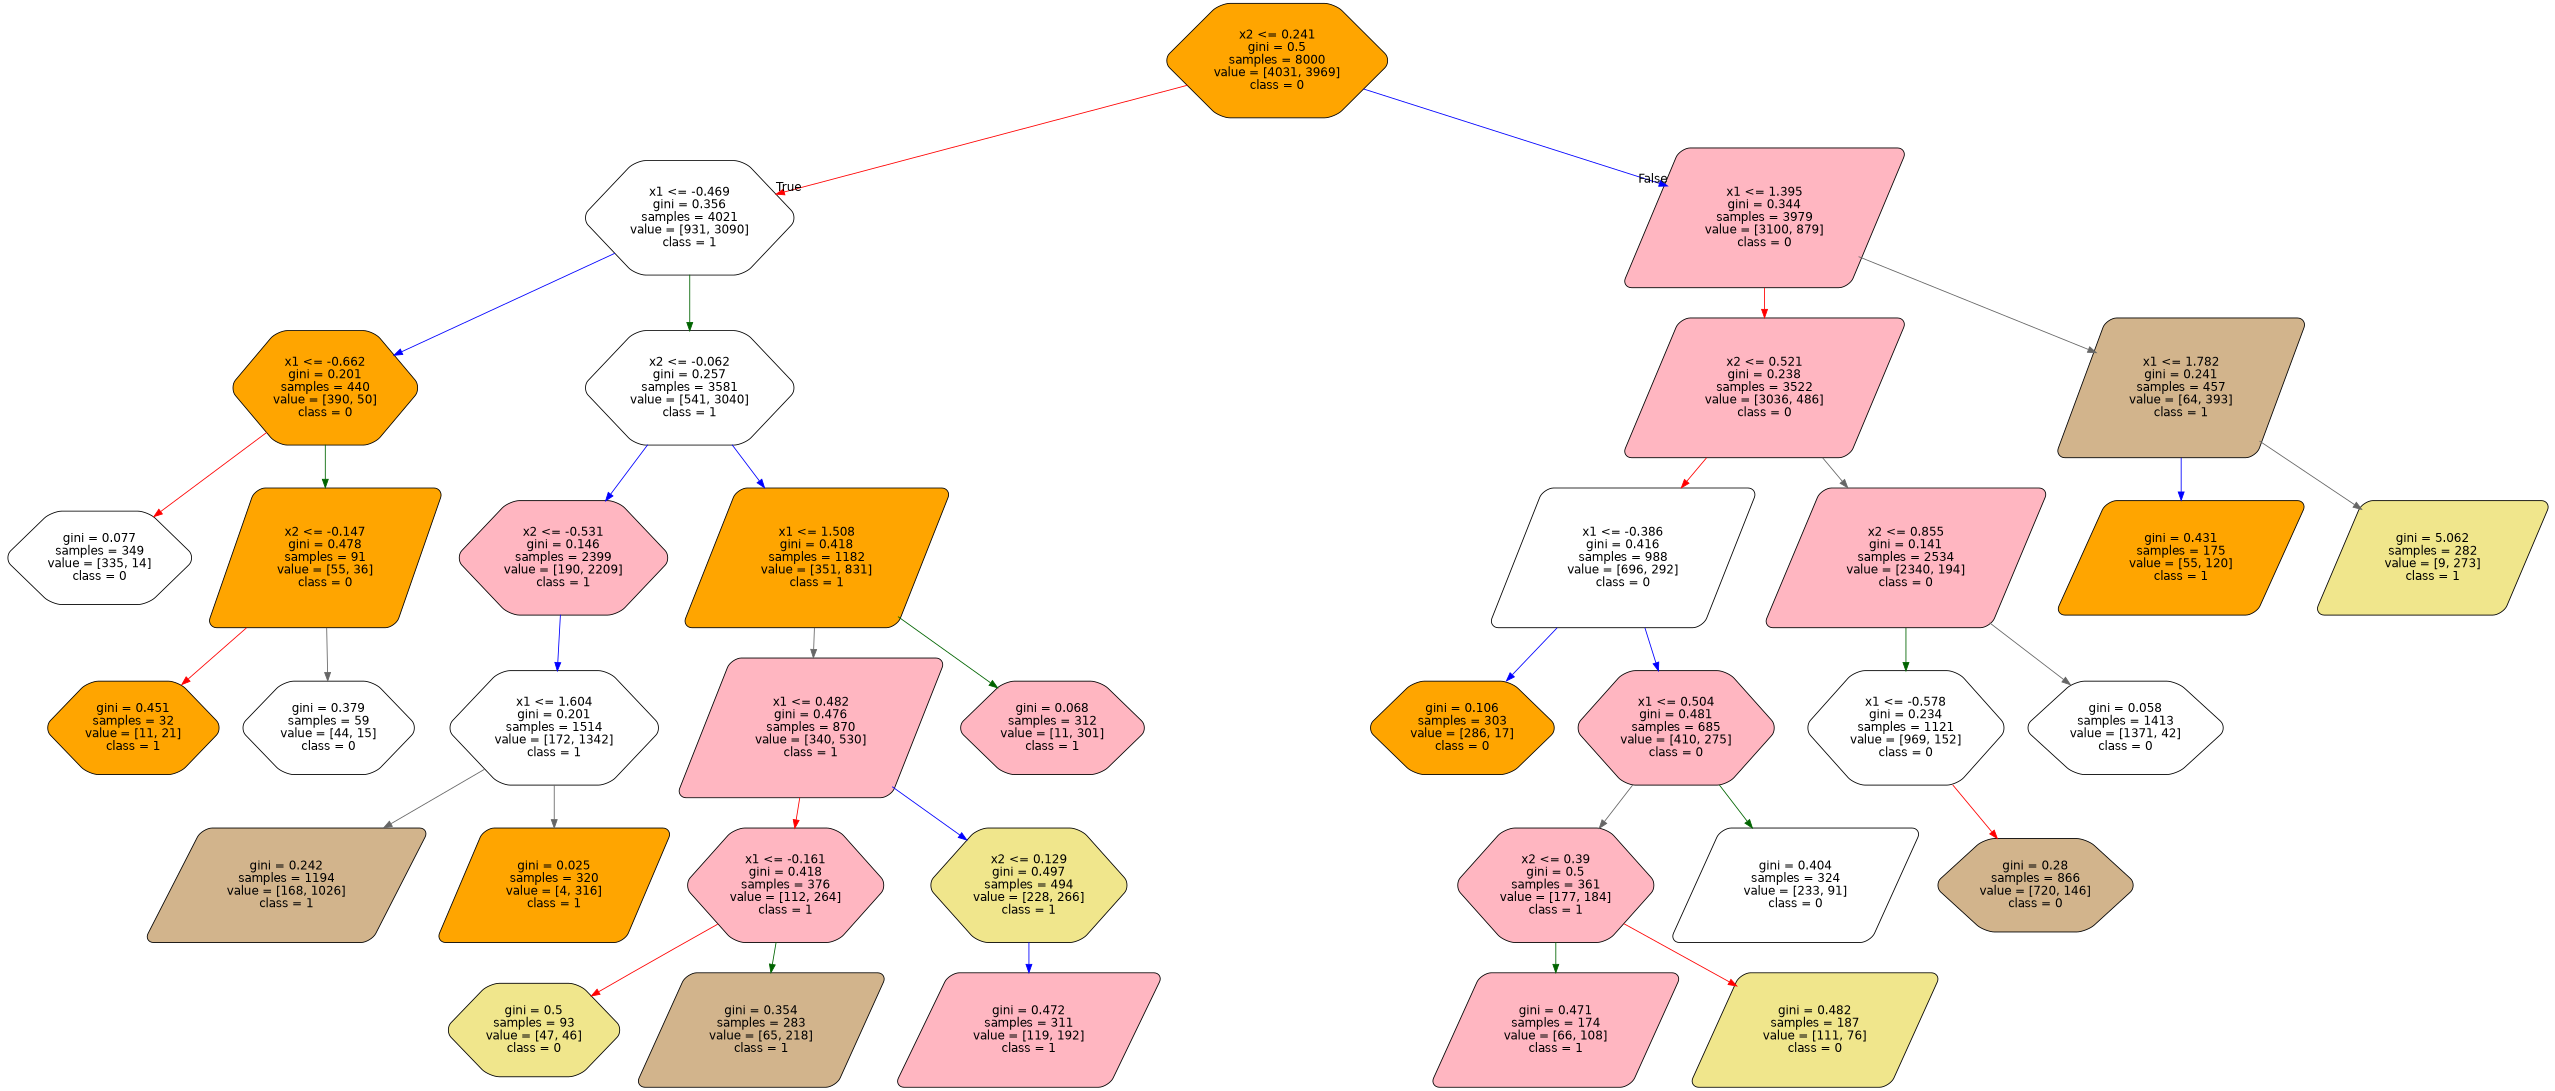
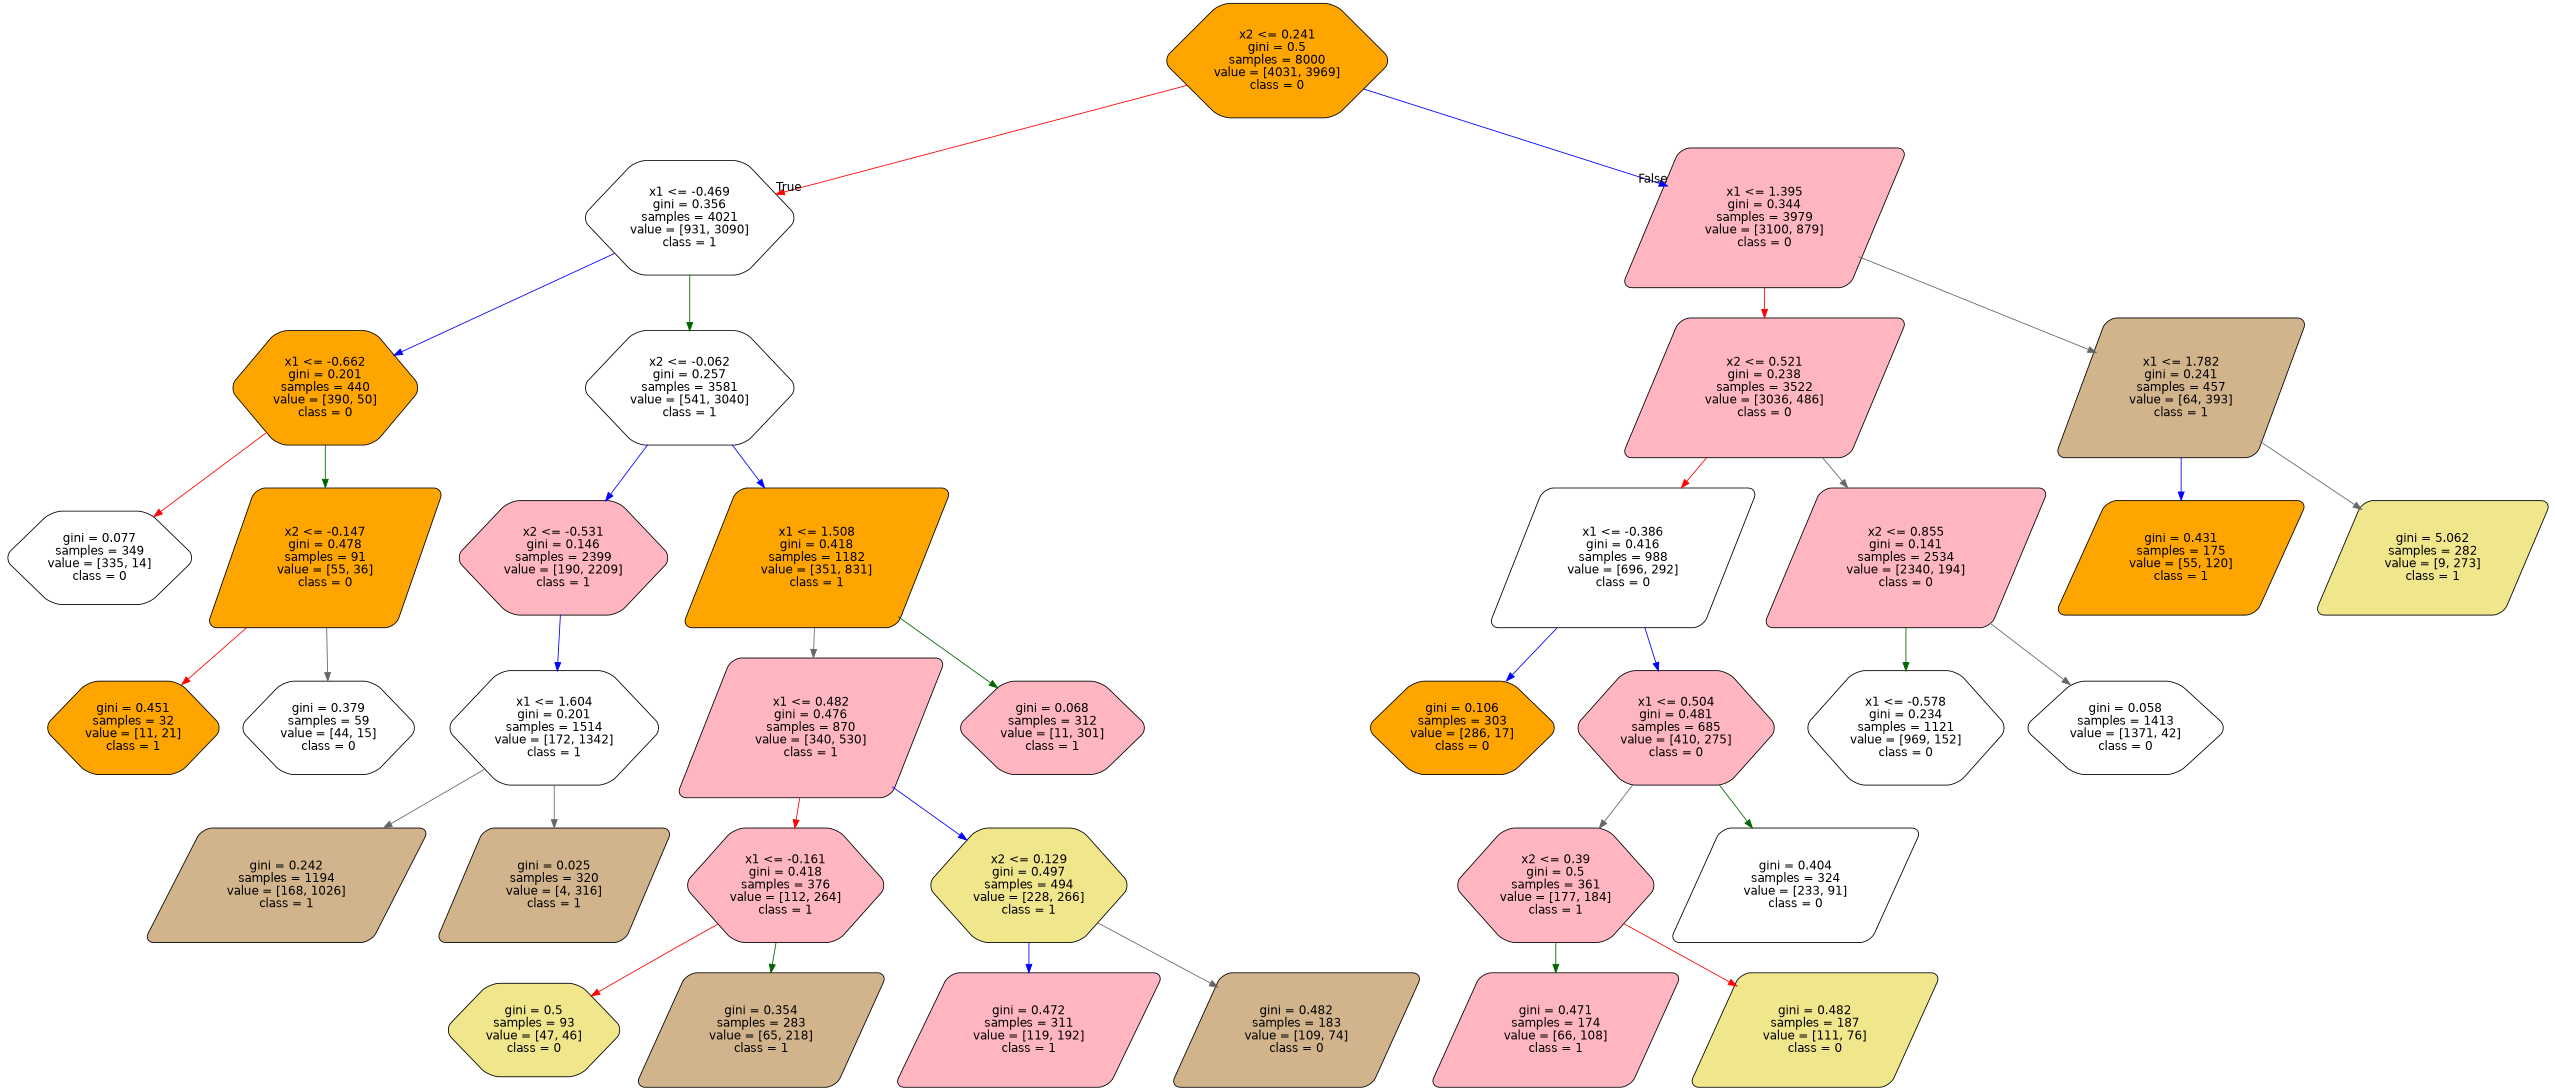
node "gini = 0.025 samples = 320 value = [4, 316] class = 1": fillcolor orange -> tan
node "gini = 0.28 samples = 866 value = [720, 146] class = 0": removed
node "gini = 0.482 samples = 183 value = [109, 74] class = 0": added
